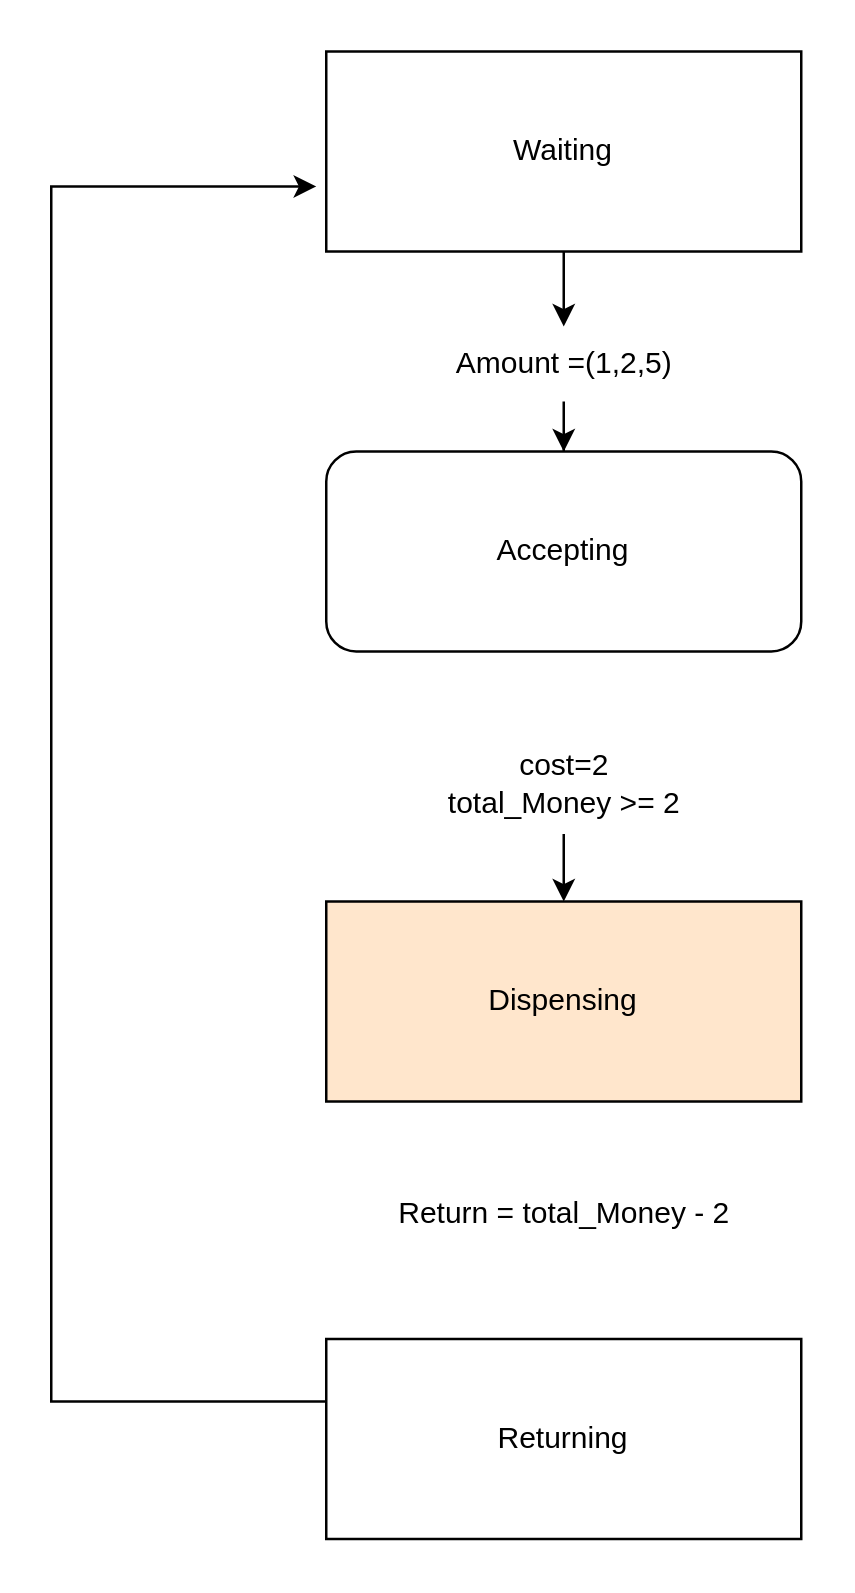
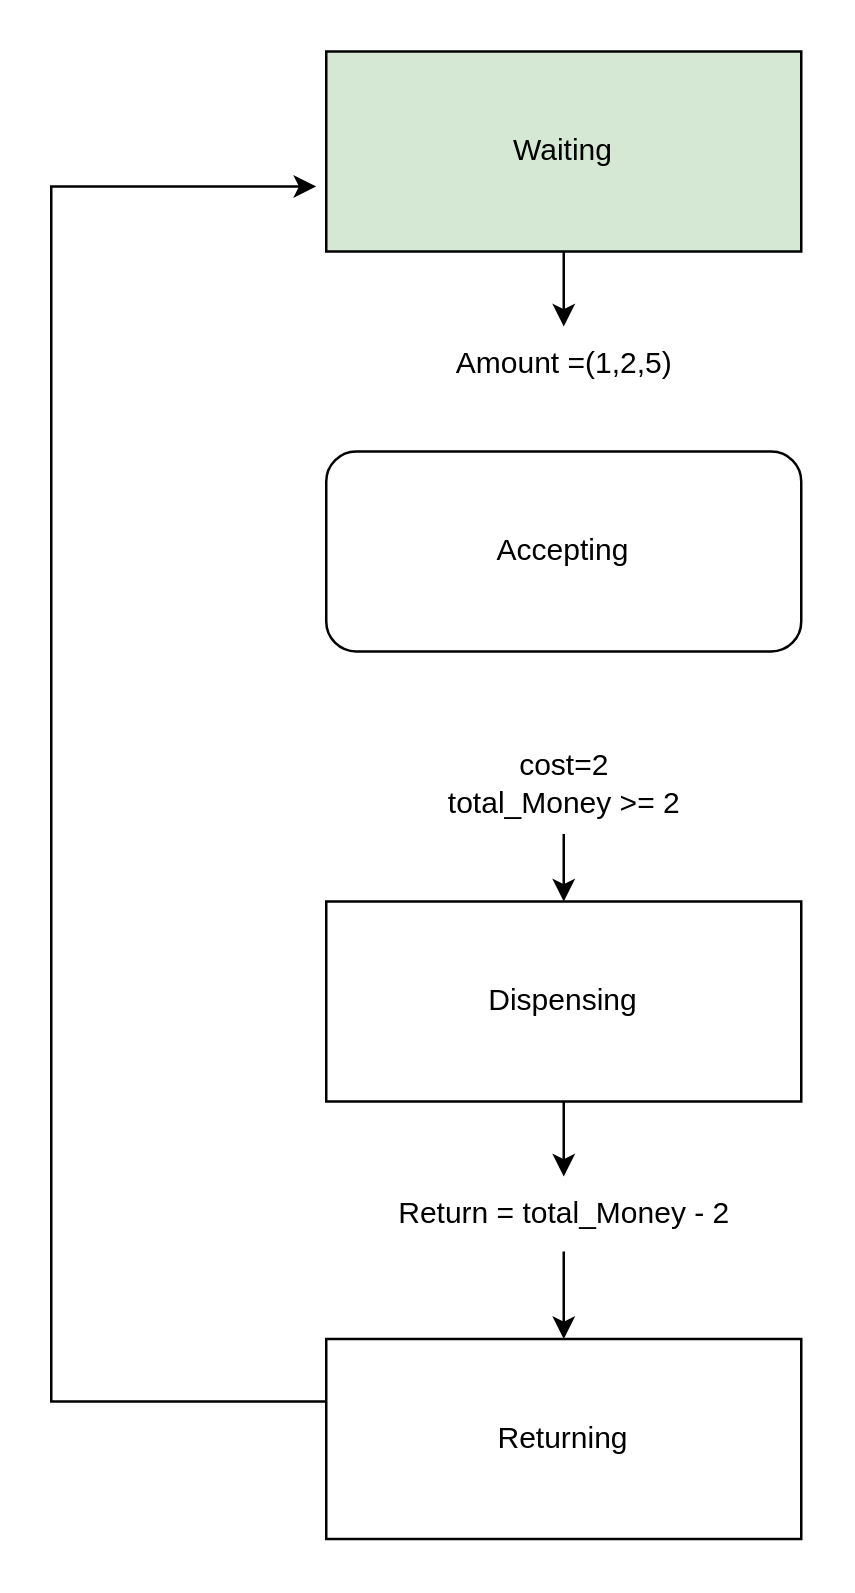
node "Waiting": fillcolor #ffffff -> #d5e8d4
edge "Amount =(1,2,5)" -> "Accepting": removed
node "Dispensing": fillcolor #ffe6cc -> #ffffff
edge "Dispensing" -> "Return = total_Money - 2": added
edge "Return = total_Money - 2" -> "Returning": added
